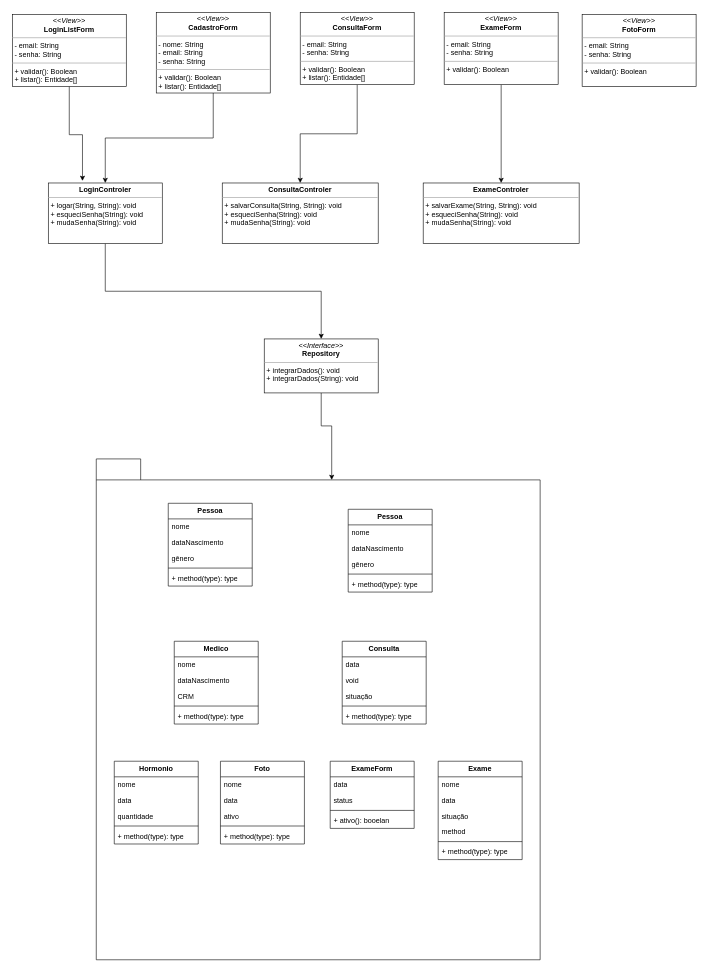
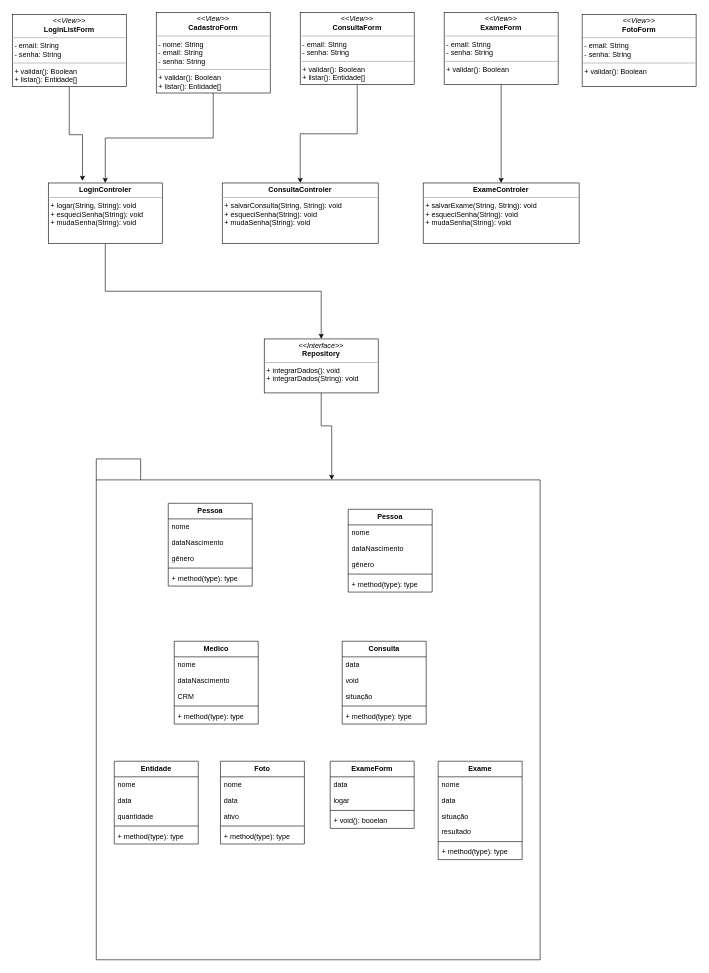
node "Hormonio": label "Hormonio" -> "Entidade"
node "status": label "status" -> "logar"
node "+ ativo(): booelan": label "+ ativo(): booelan" -> "+ void(): booelan"
node "method": label "method" -> "resultado"
